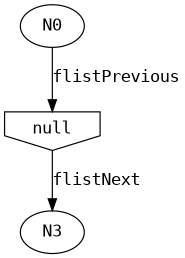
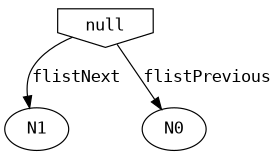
edge "N0" -> "null": reversed
node "N3": label "N3" -> "N1"
